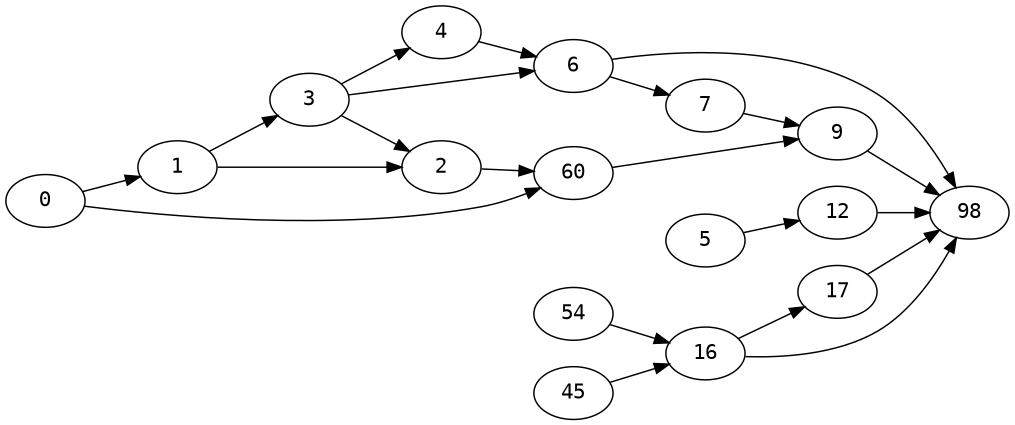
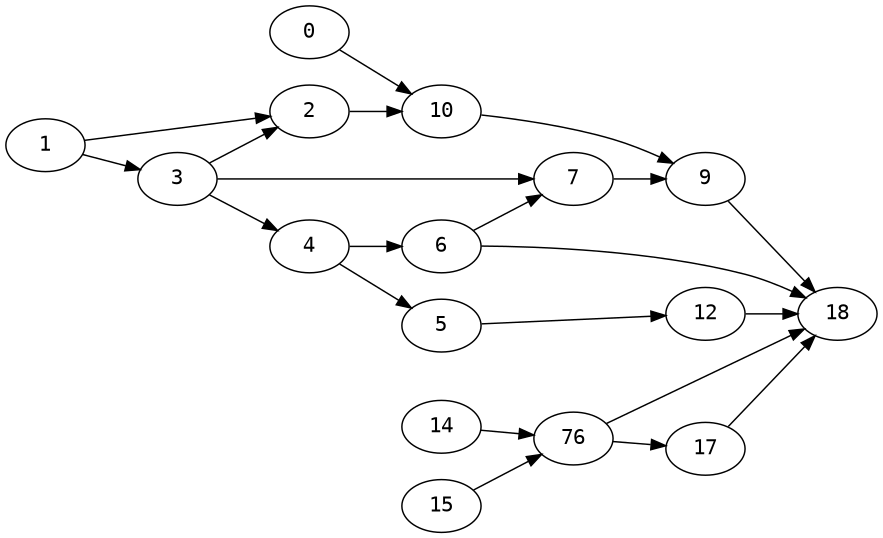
edge "3" -> "6": now "3" -> "7"
node "60": label "60" -> "10"
edge "0" -> "1": removed
node "98": label "98" -> "18"
edge "4" -> "5": added
node "54": label "54" -> "14"
node "16": label "16" -> "76"
node "45": label "45" -> "15"
